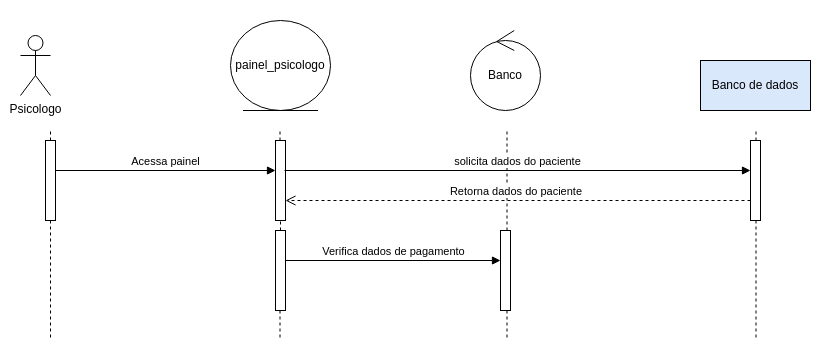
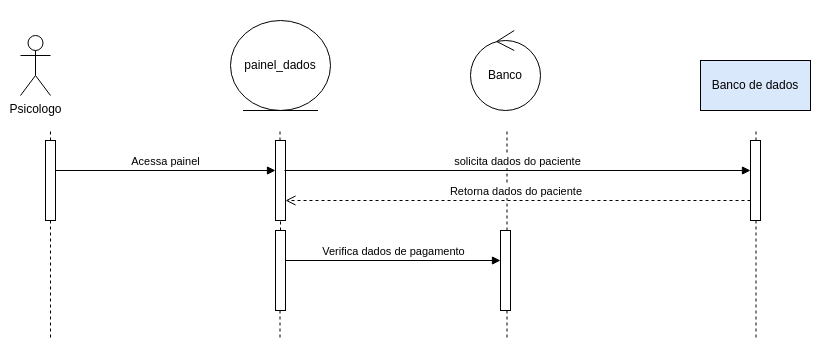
node "painel_psicologo": label "painel_psicologo" -> "painel_dados"
